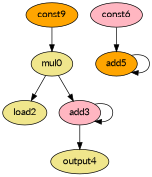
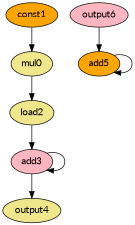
node "const9": label "const9" -> "const1"
node "const6": label "const6" -> "output6"
edge "mul0" -> "add3": now "load2" -> "add3"
